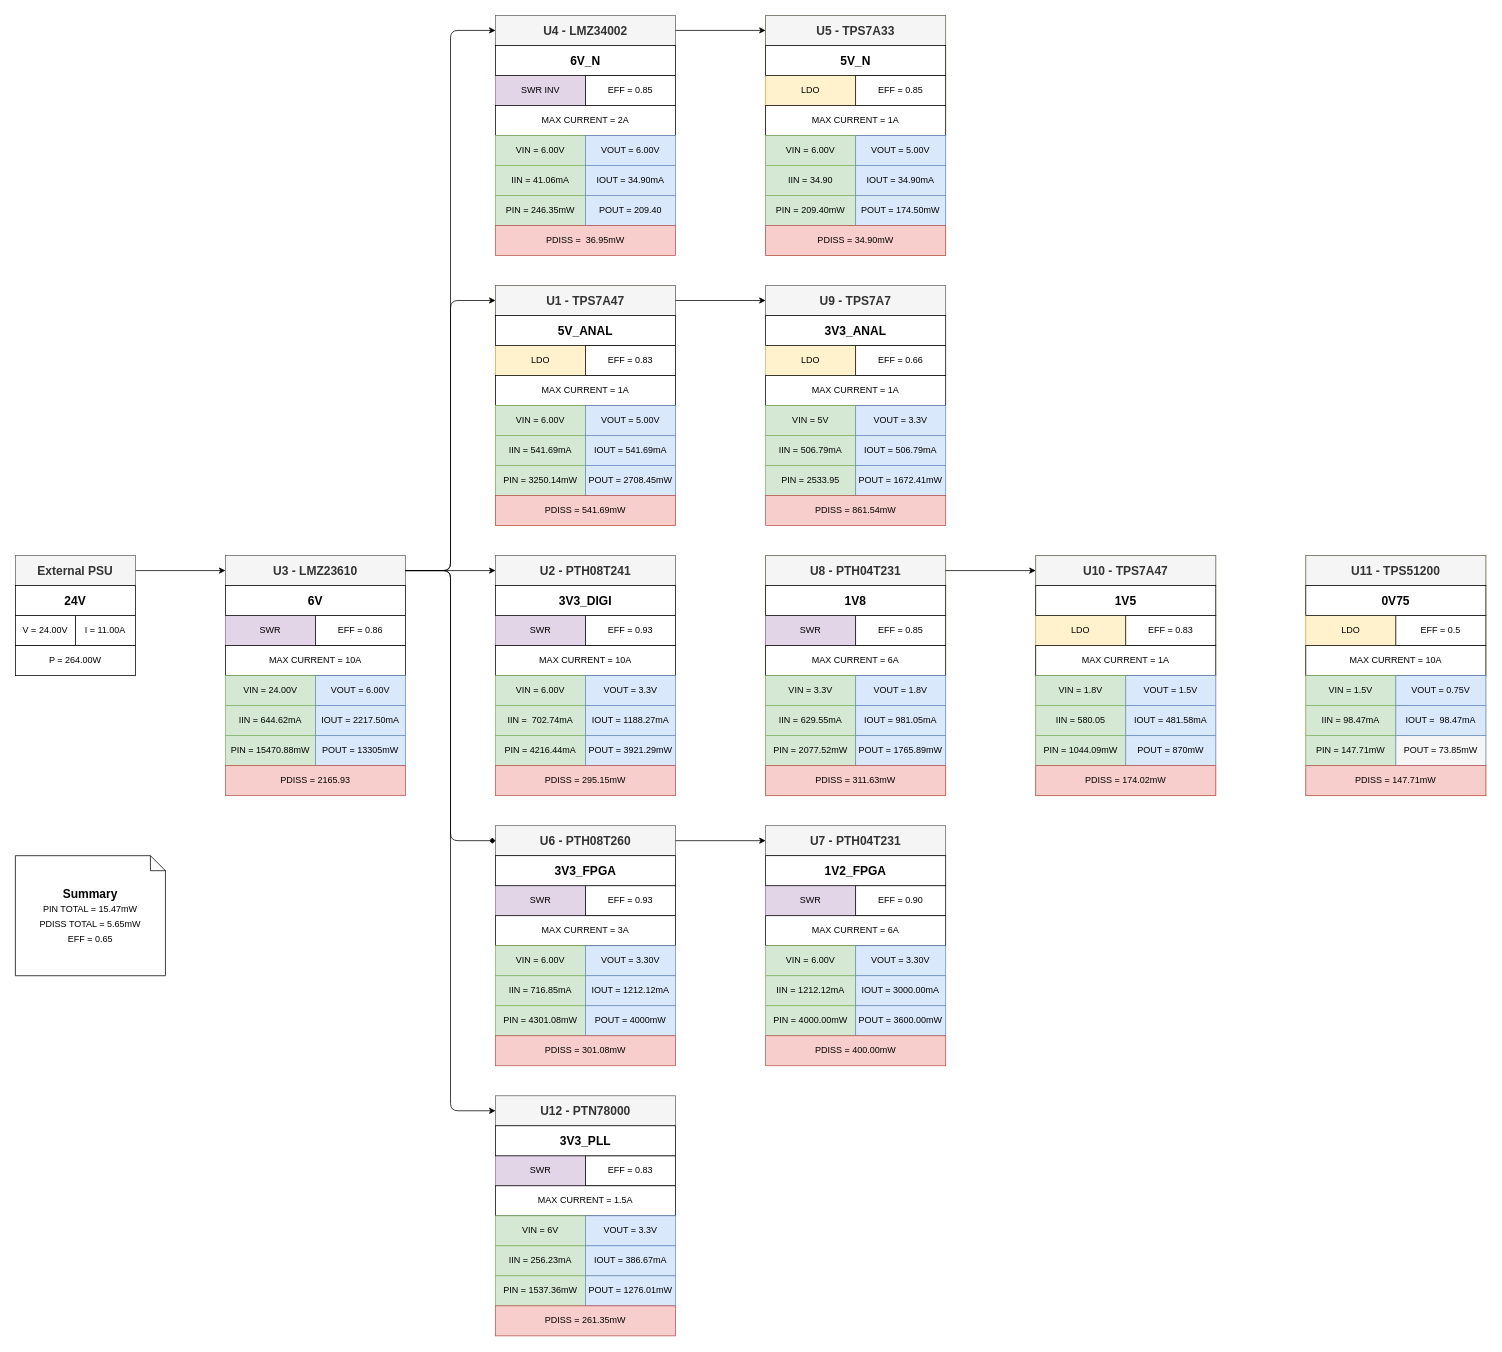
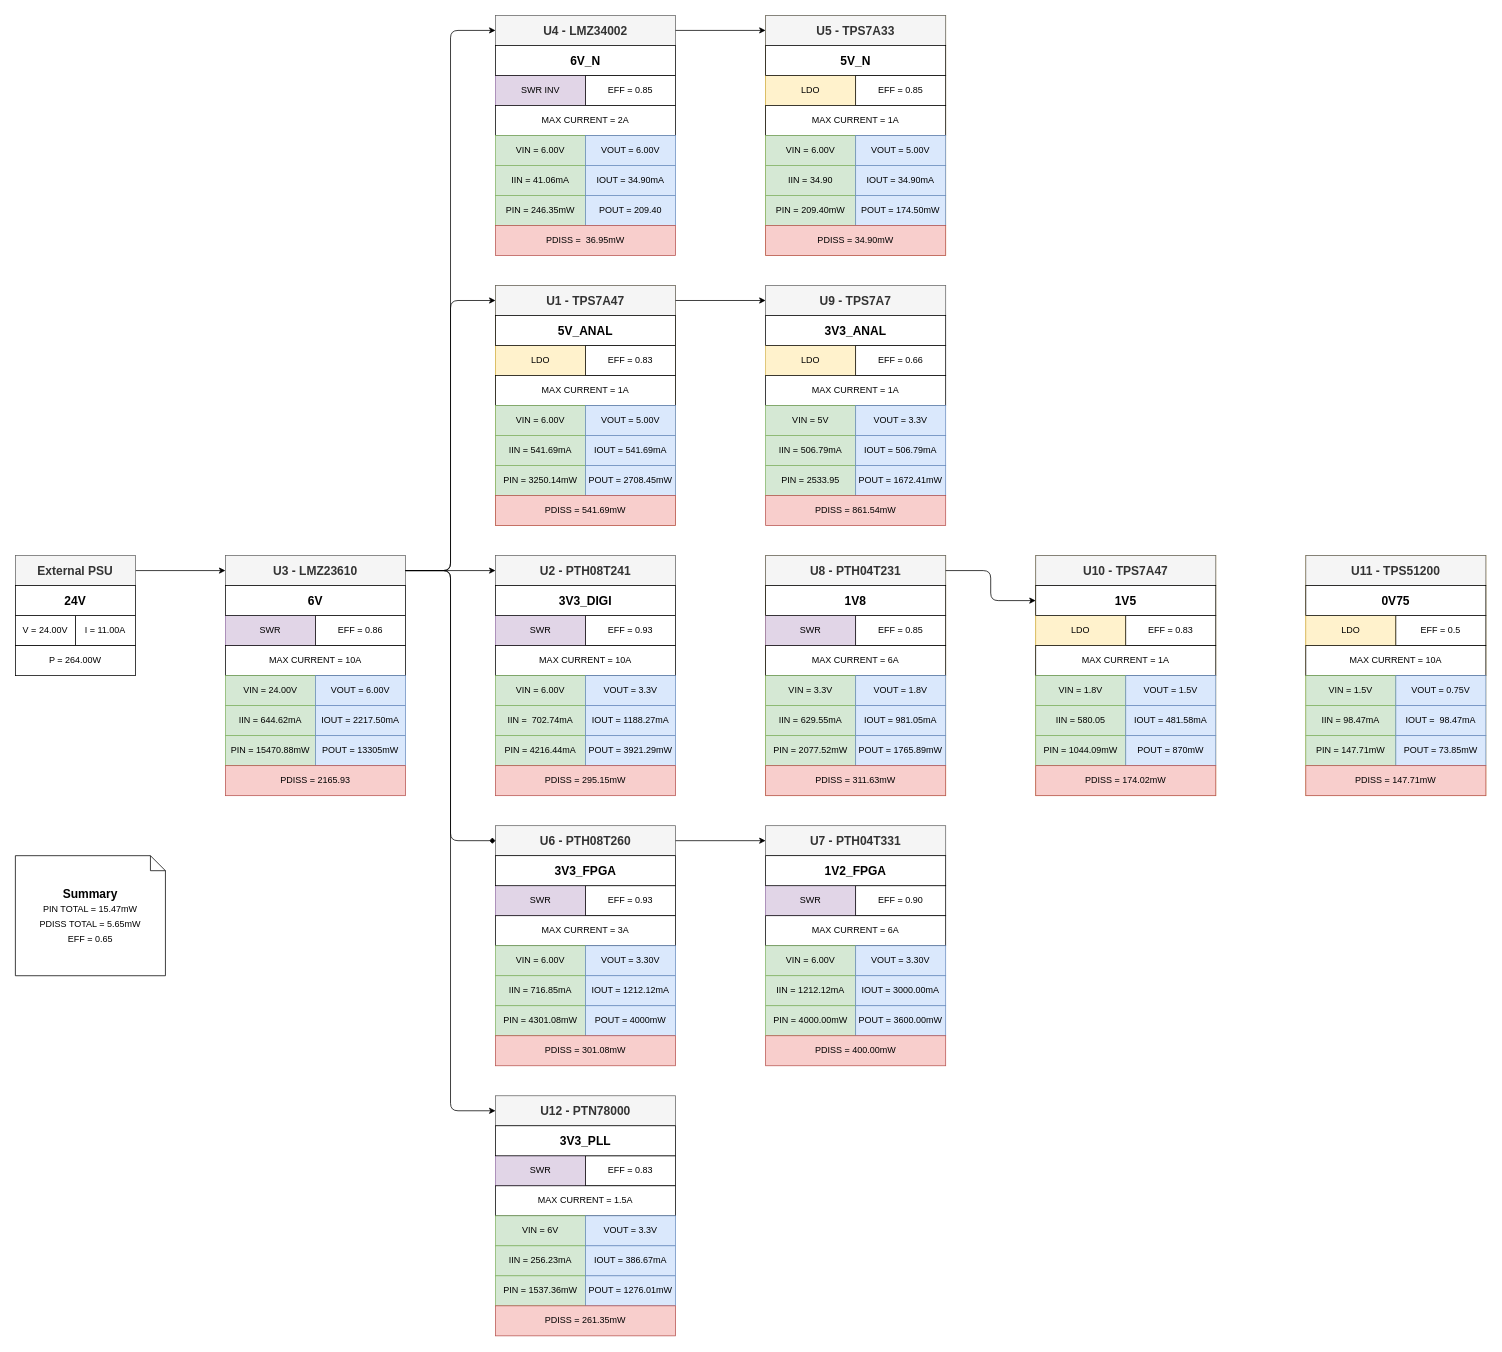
edge "U8 - PTH04T231" -> "U10 - TPS7A47": now "U8 - PTH04T231" -> "1V5"
node "POUT = 73.85mW": fillcolor #f5f5f5 -> #dae8fc
node "U7 - PTH04T231": label "U7 - PTH04T231" -> "U7 - PTH04T331"
